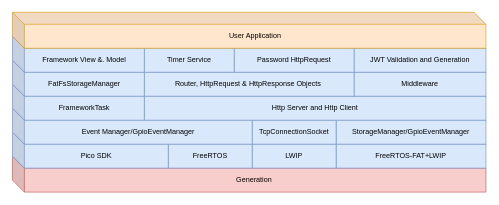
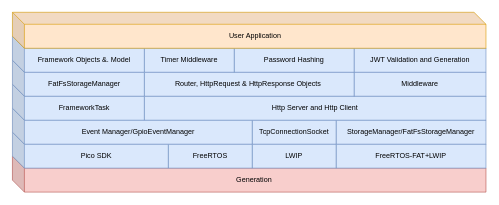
node "Framework View &. Model": label "Framework View &. Model" -> "Framework Objects &. Model"
node "Timer Service": label "Timer Service" -> "Timer Middleware"
node "Password HttpRequest": label "Password HttpRequest" -> "Password Hashing"
node "StorageManager/GpioEventManager": label "StorageManager/GpioEventManager" -> "StorageManager/FatFsStorageManager"
